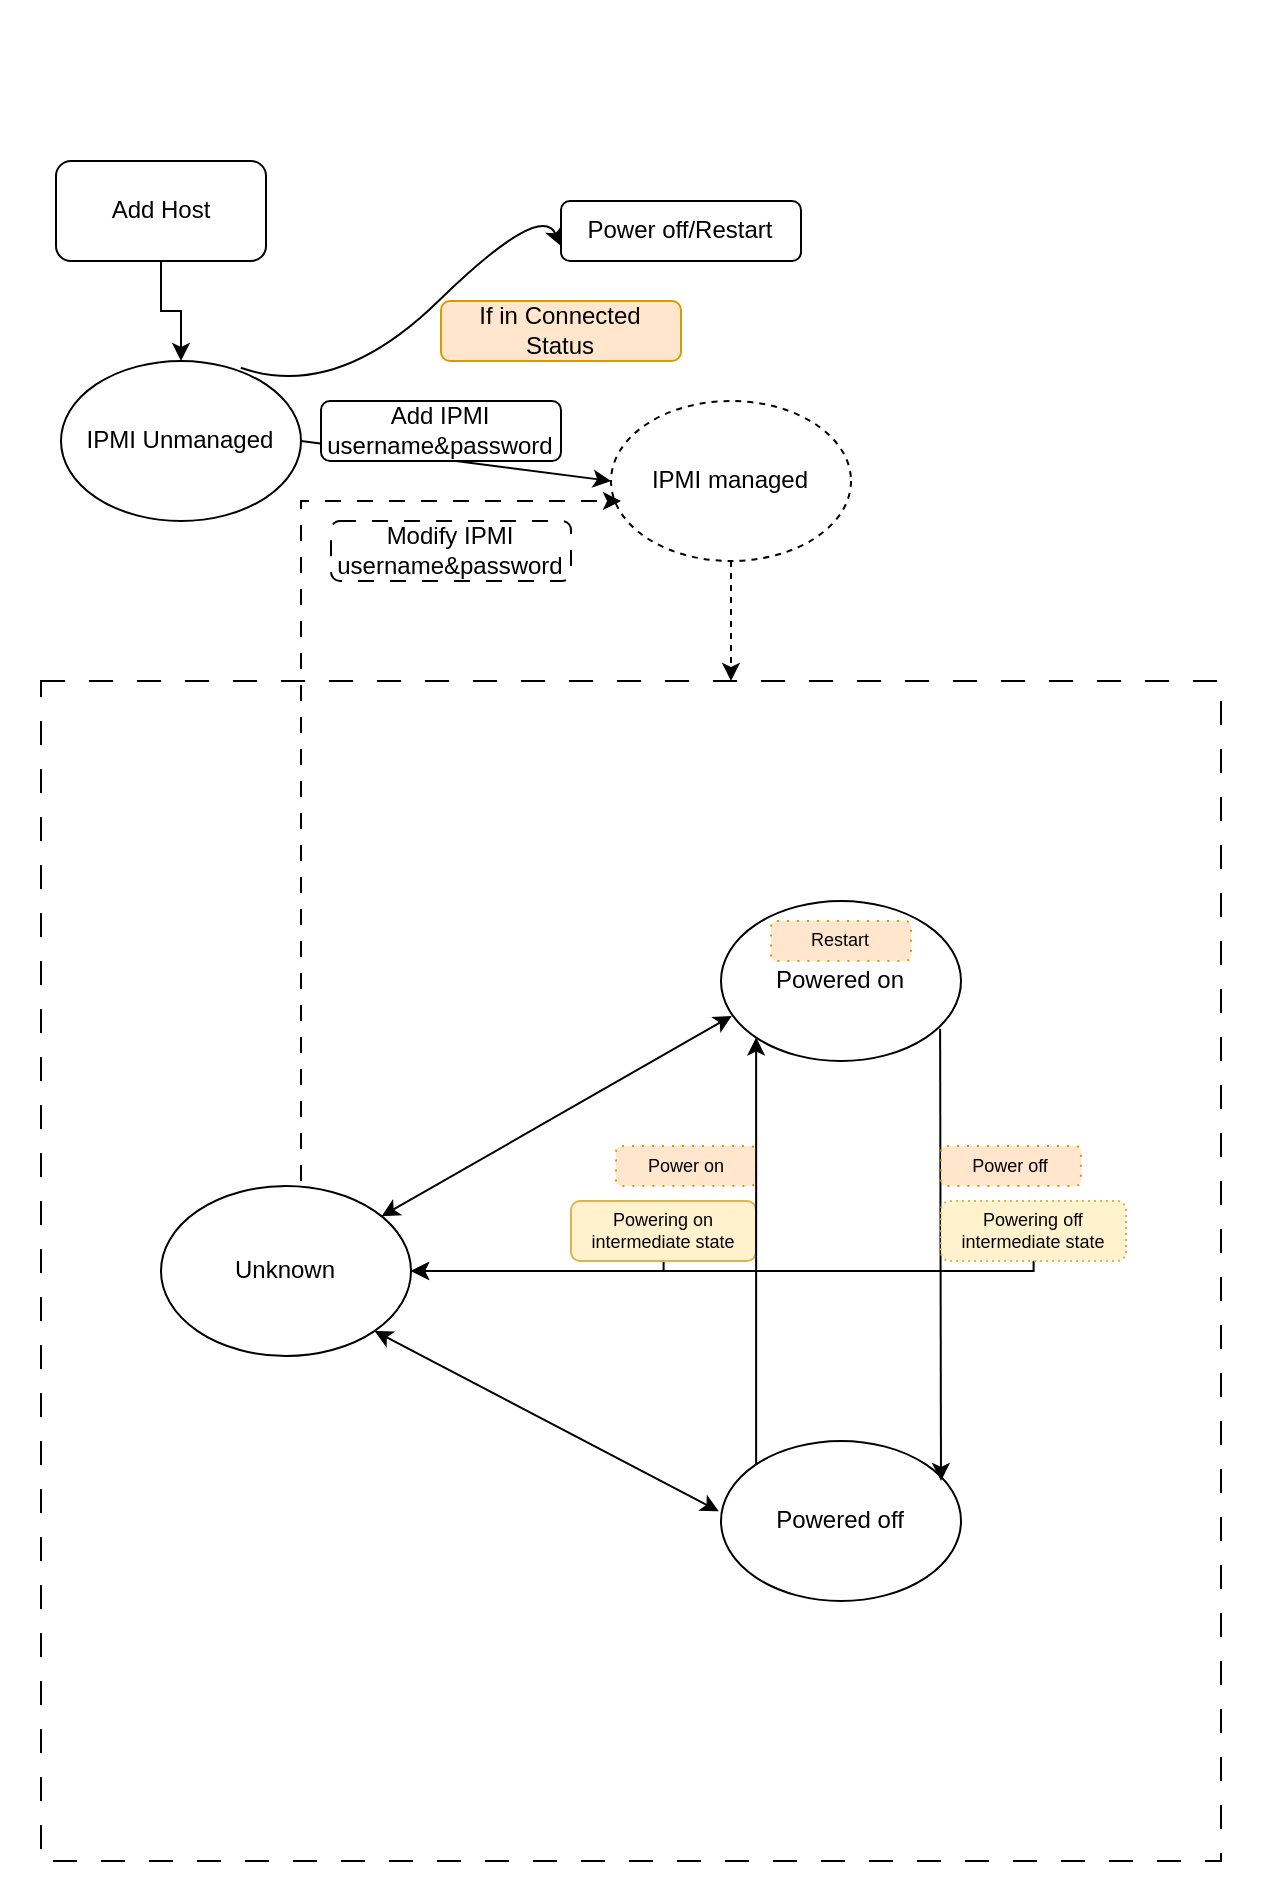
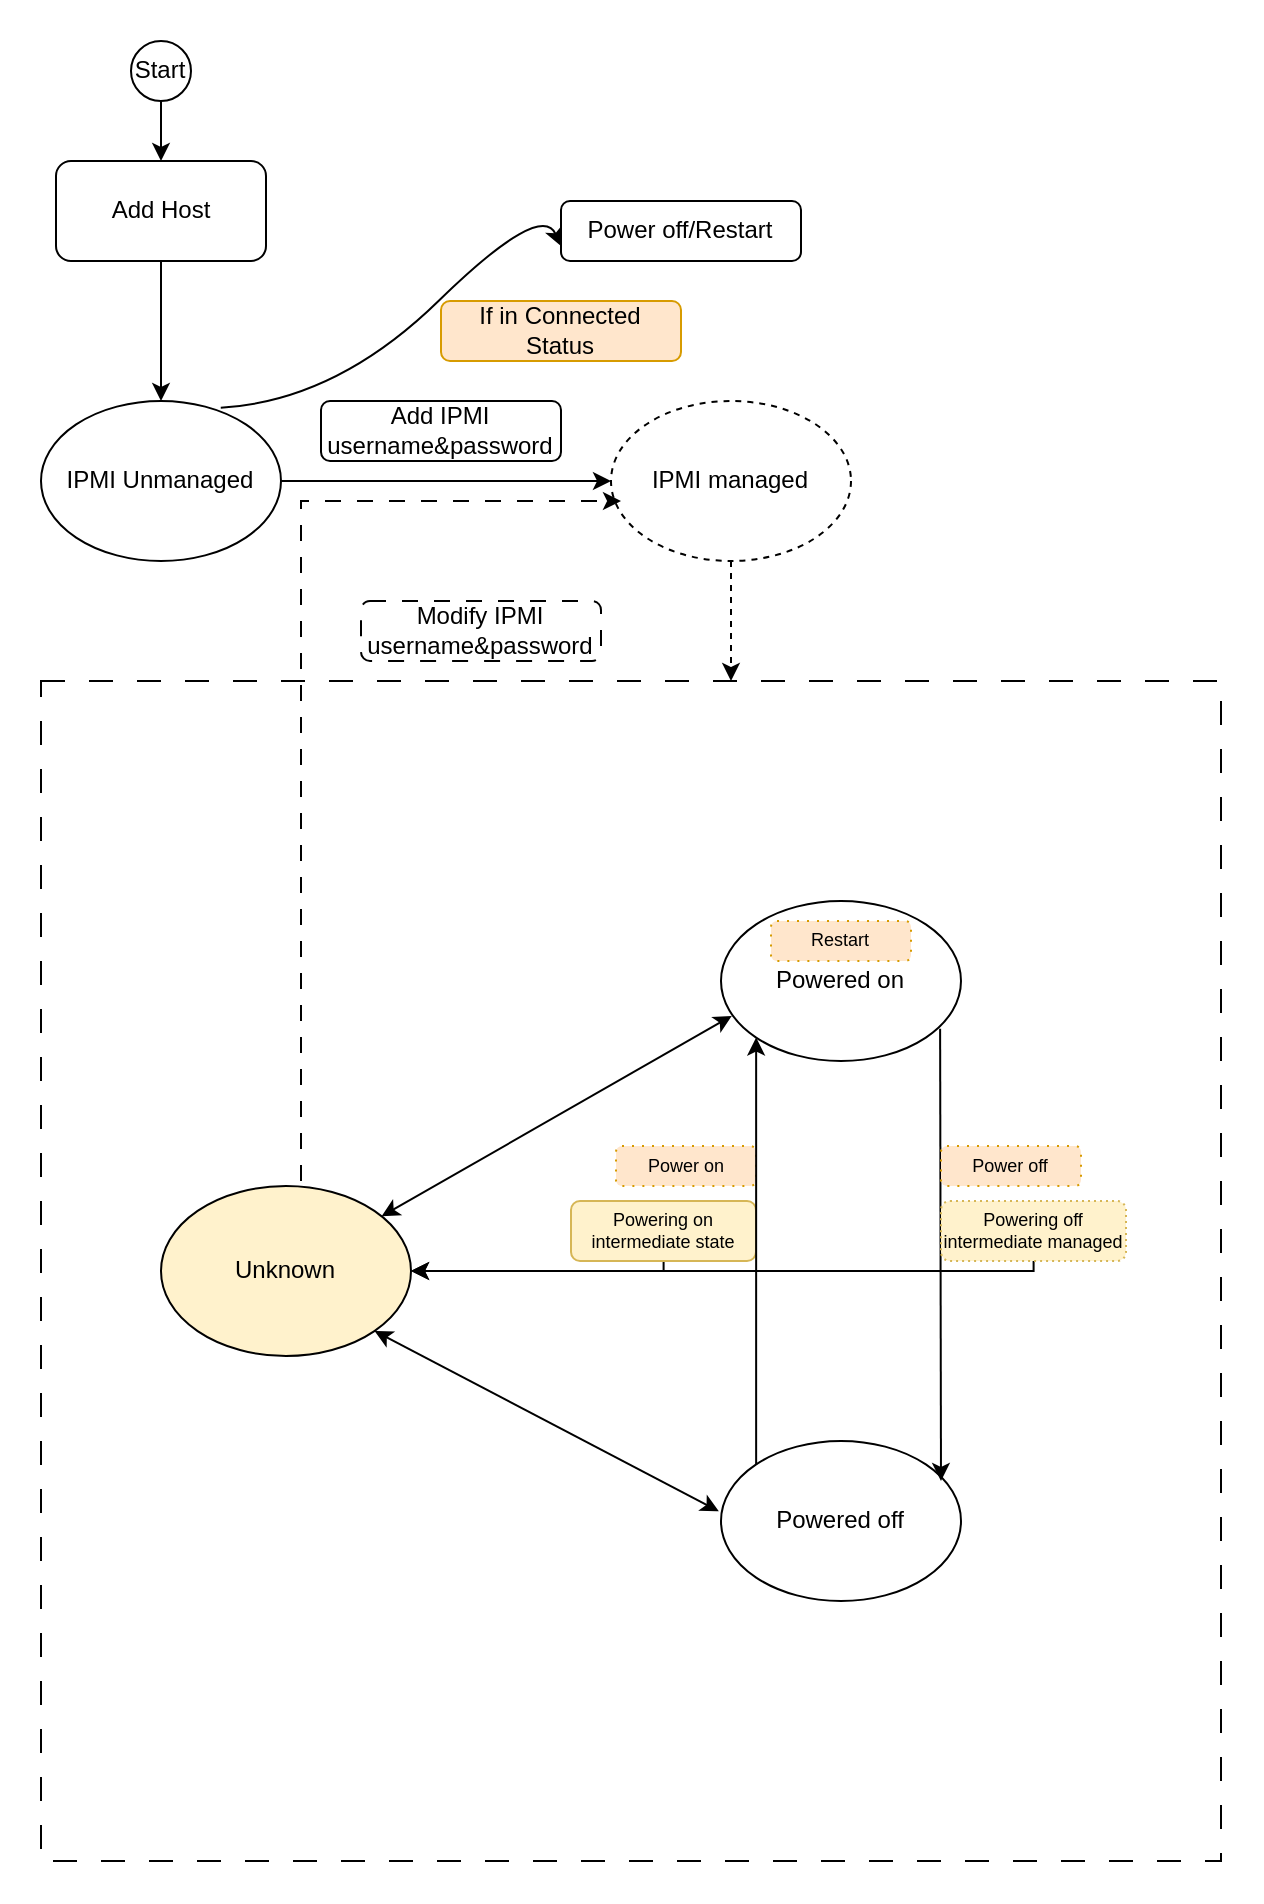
node "Start": added
edge "Start" -> "Add Host": added
node "IPMI Unmanaged": moved (181, 441) -> (161, 481)
node "Modify IPMI username&password": moved (451, 551) -> (481, 631)
node "Powering off intermediate state": label "Powering off intermediate state" -> "Powering off intermediate managed"
node "Unknown": fillcolor #ffffff -> #fff2cc
